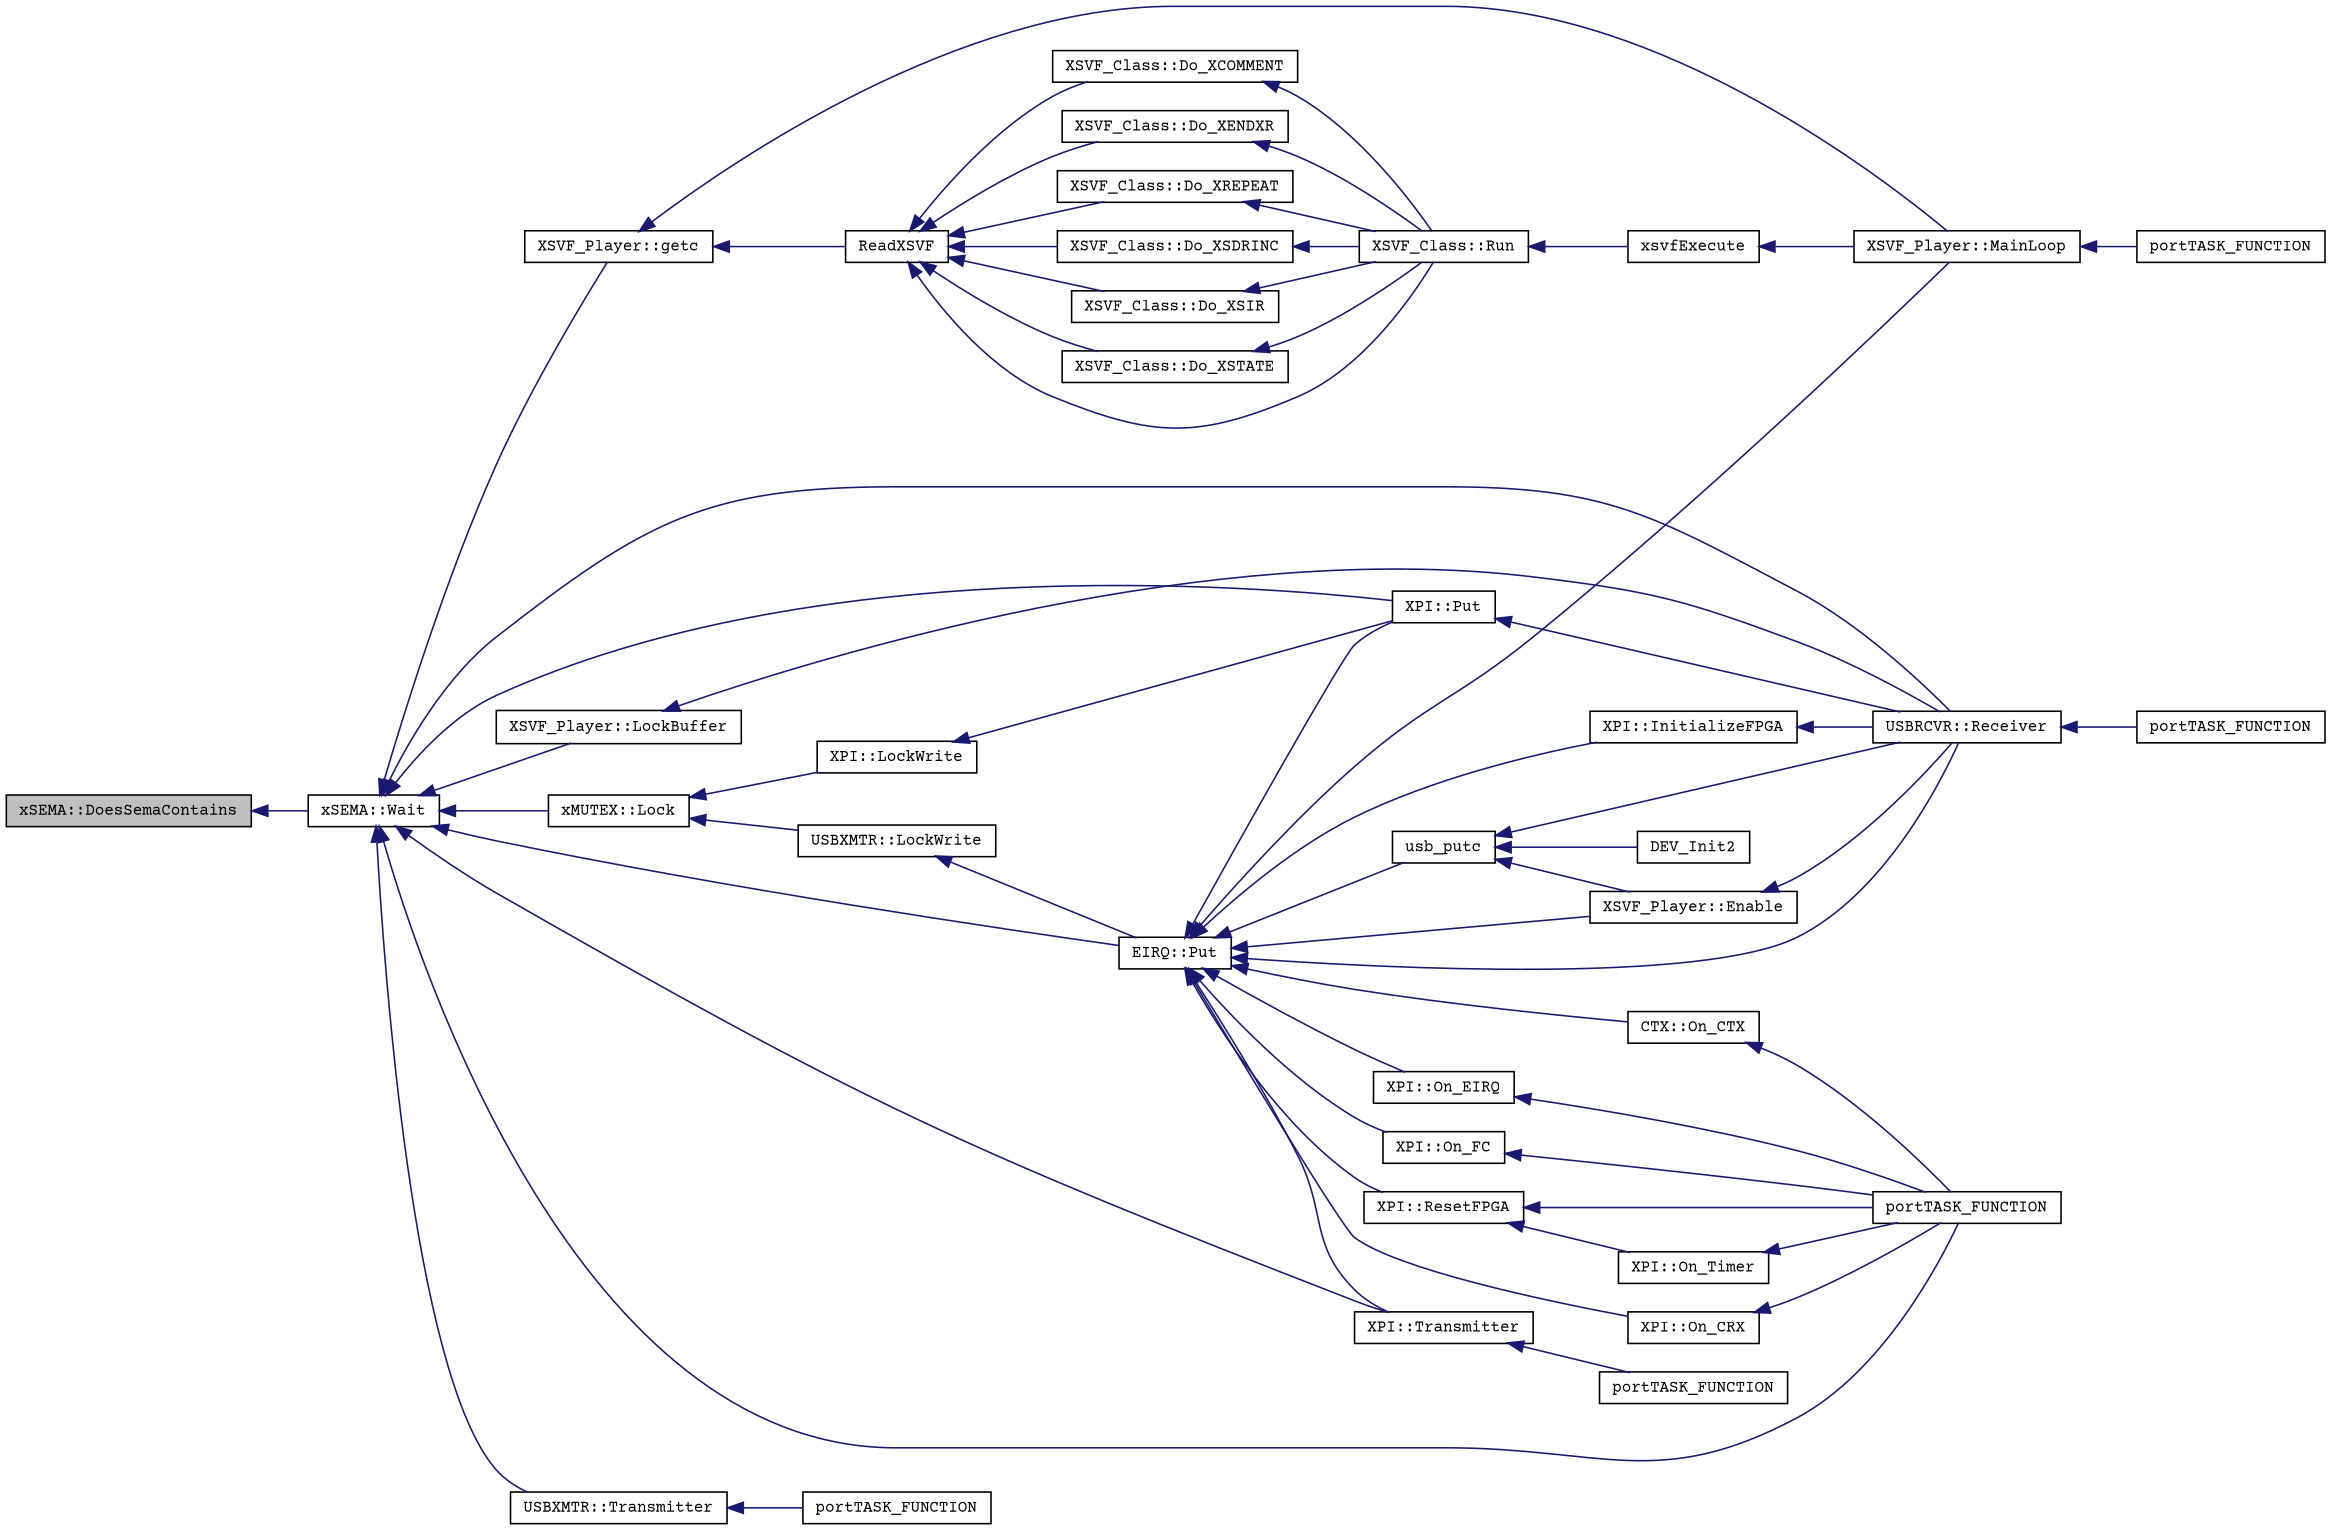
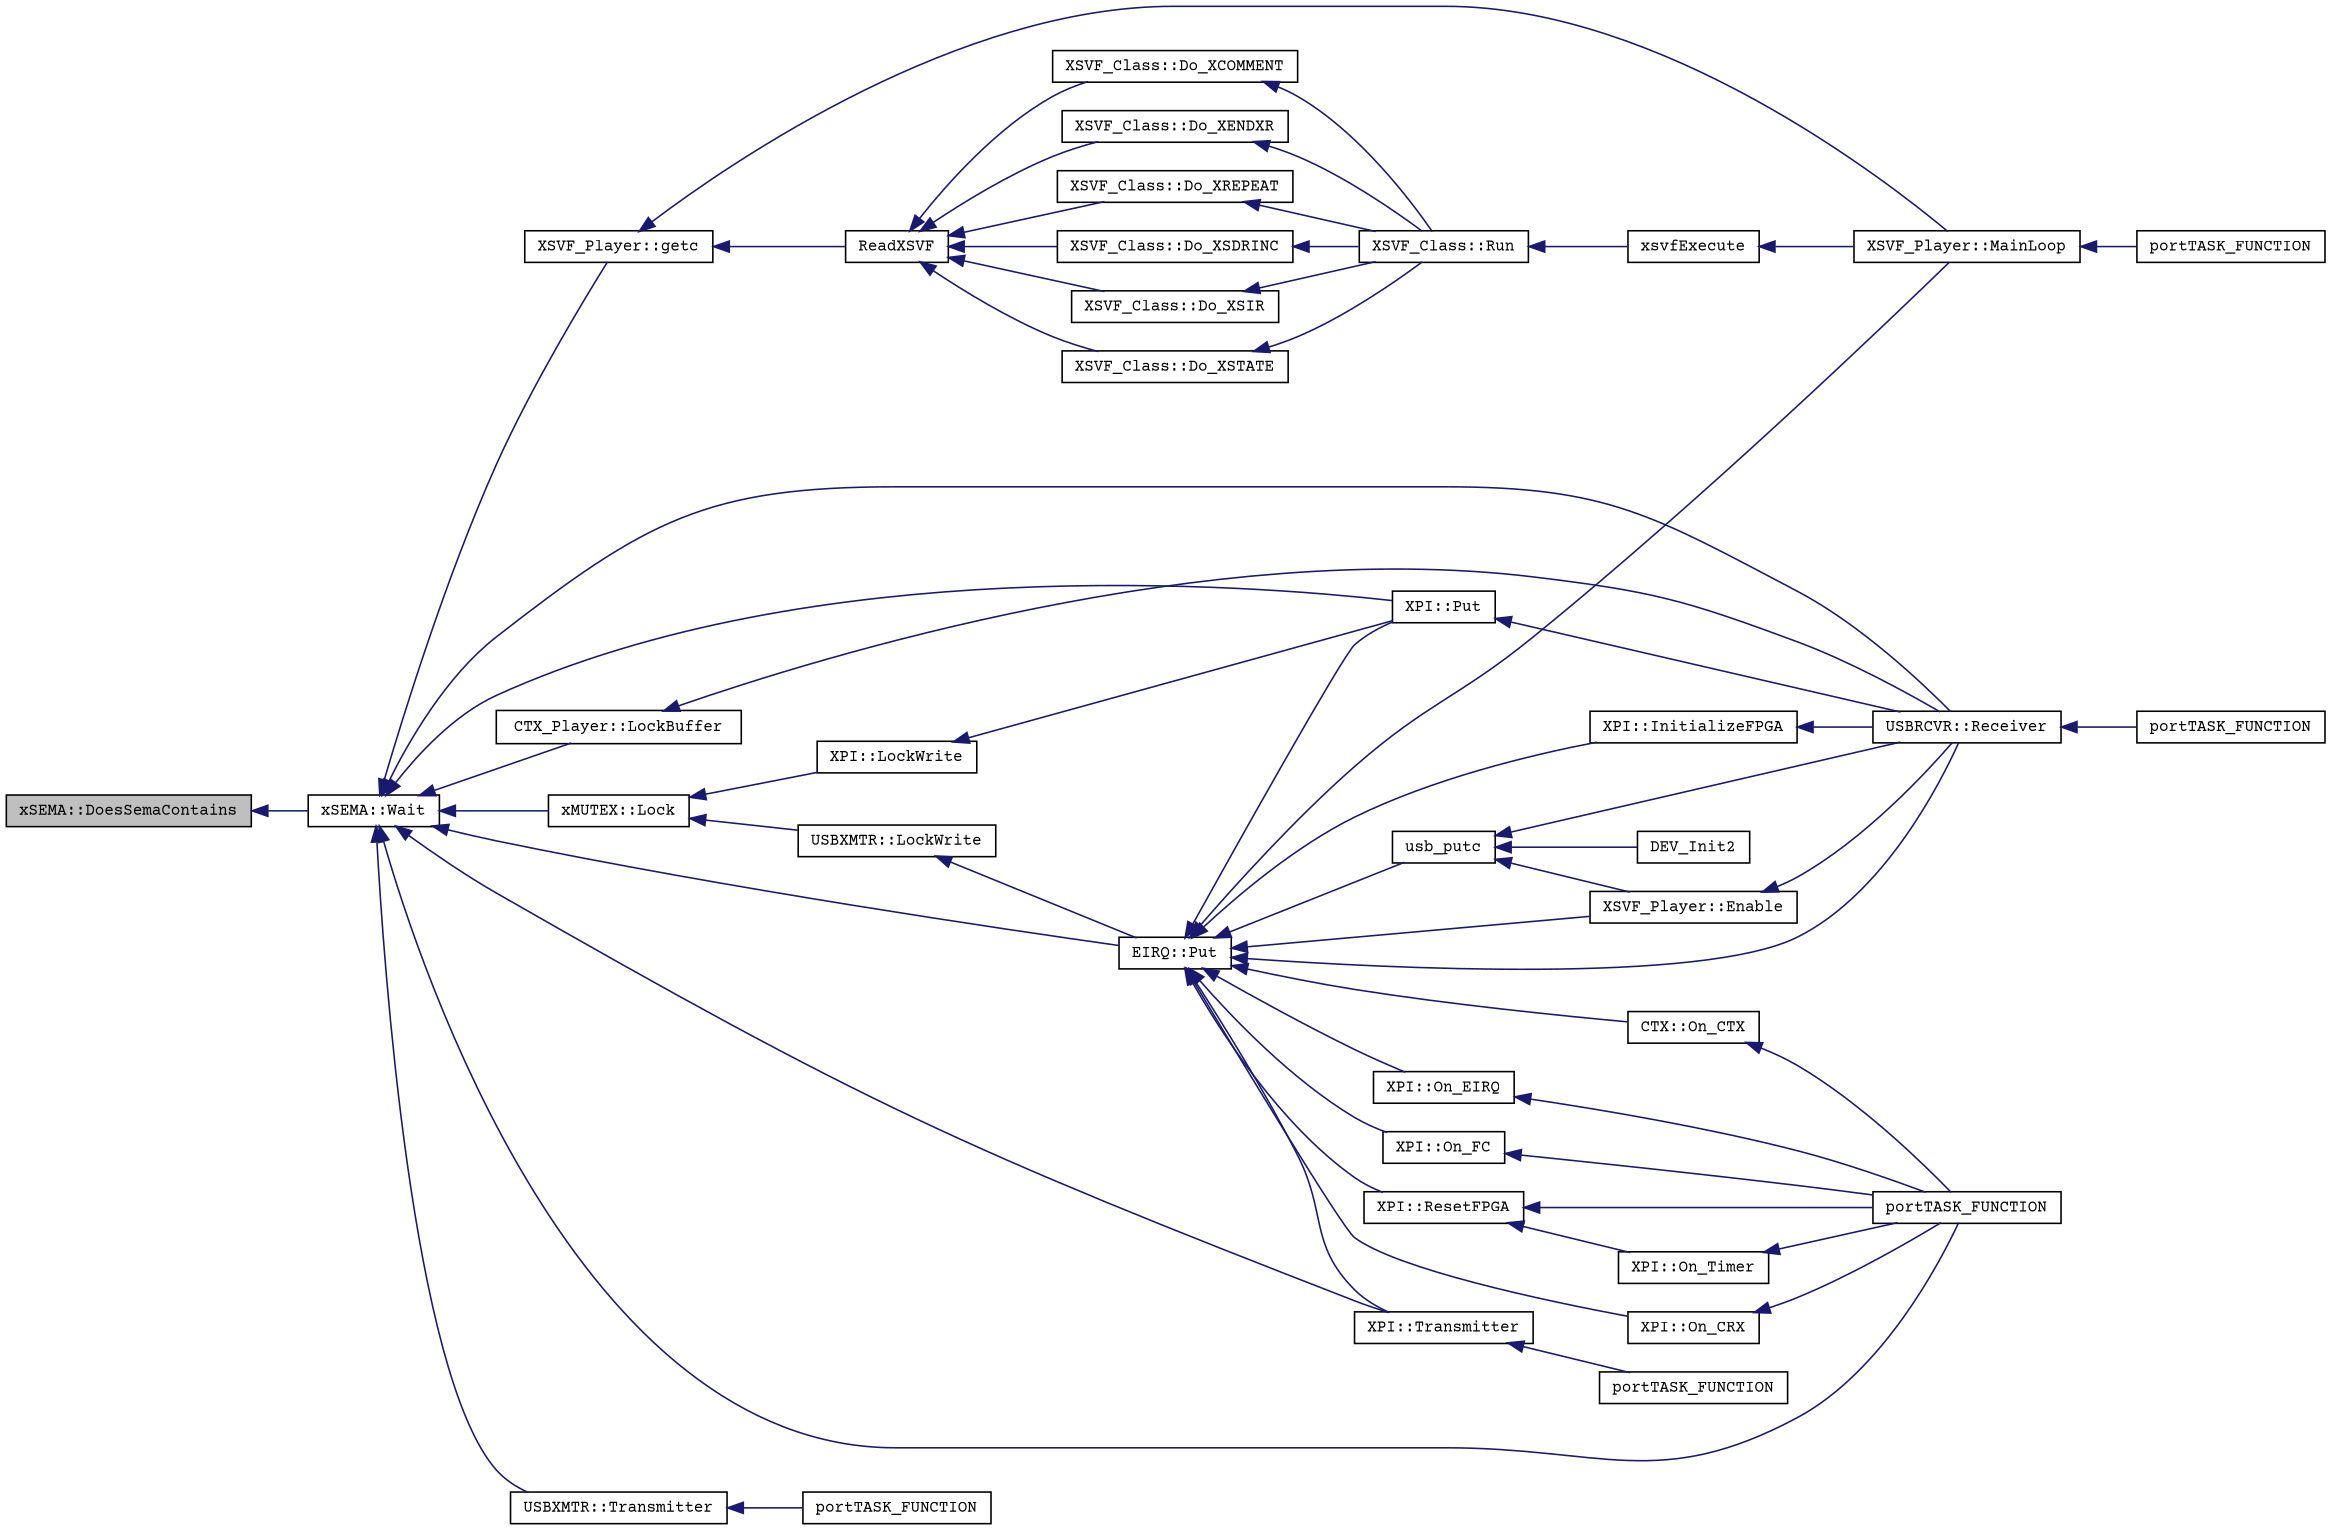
edge "XSVF_Class::Run" -> "ReadXSVF": removed
node "XSVF_Player::LockBuffer": label "XSVF_Player::LockBuffer" -> "CTX_Player::LockBuffer"
